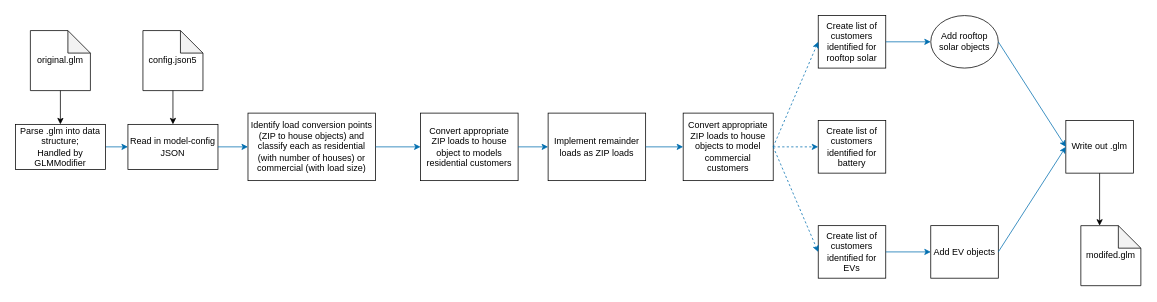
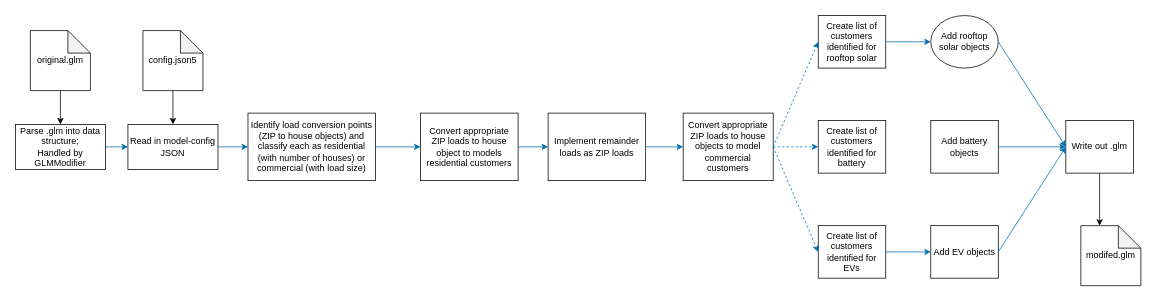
node "Add battery objects": added
edge "Add battery objects" -> "Write out .glm": added
